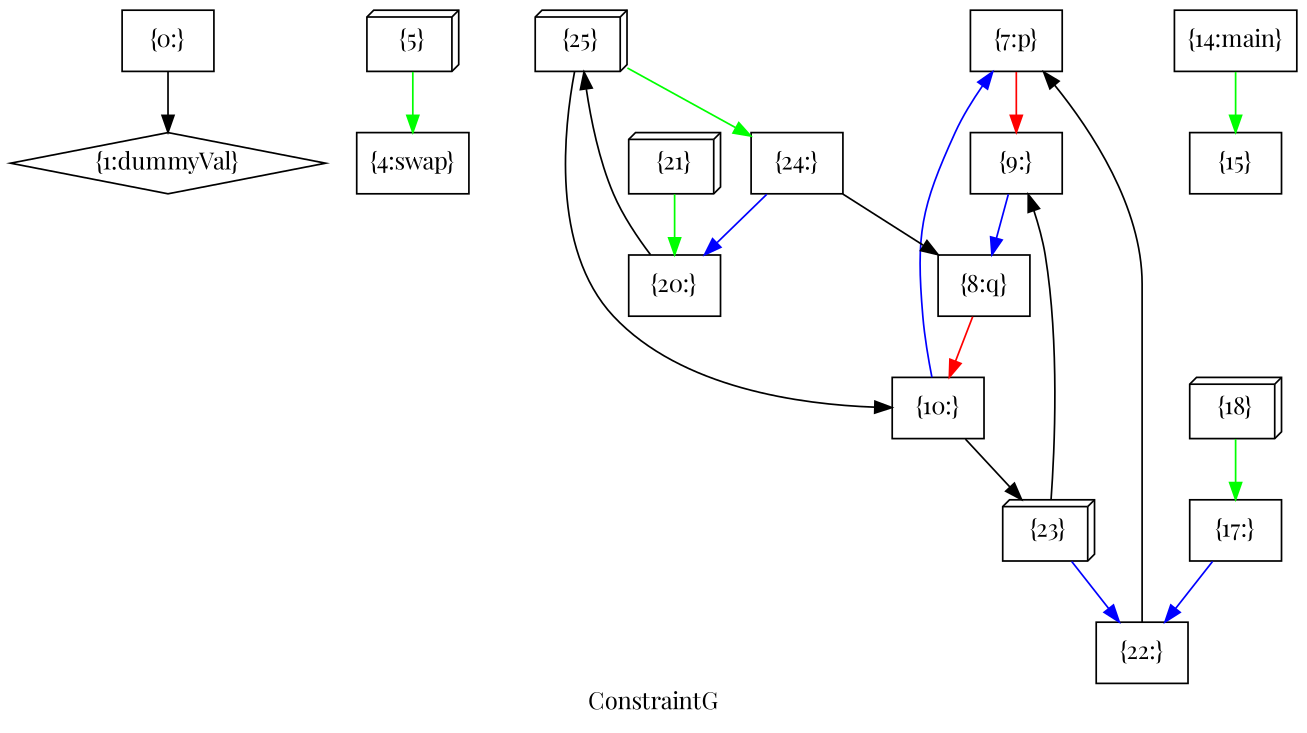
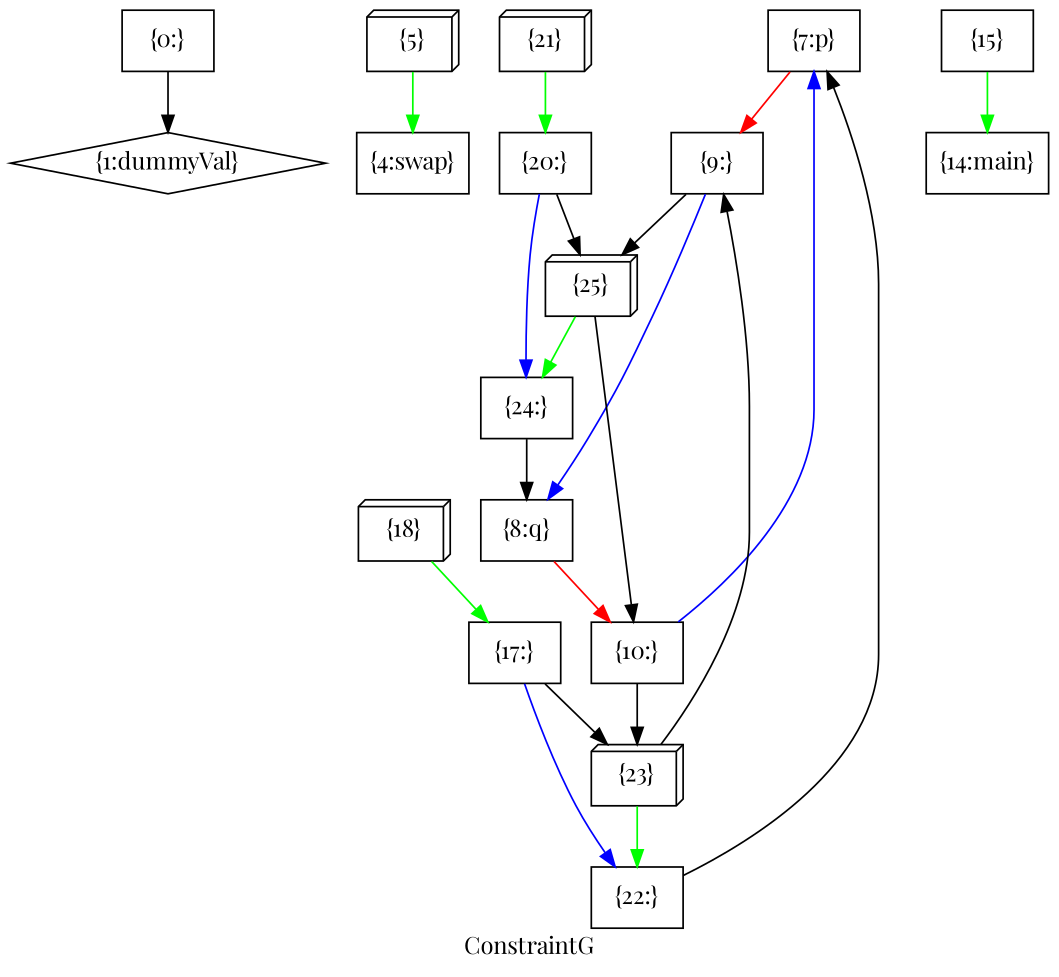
edge "{14:main}" -> "{15}": reversed
edge "{24:}" -> "{20:}": reversed
edge "{9:}" -> "{25}": added
edge "{23}" -> "{22:}": color blue -> green
edge "{17:}" -> "{23}": added
